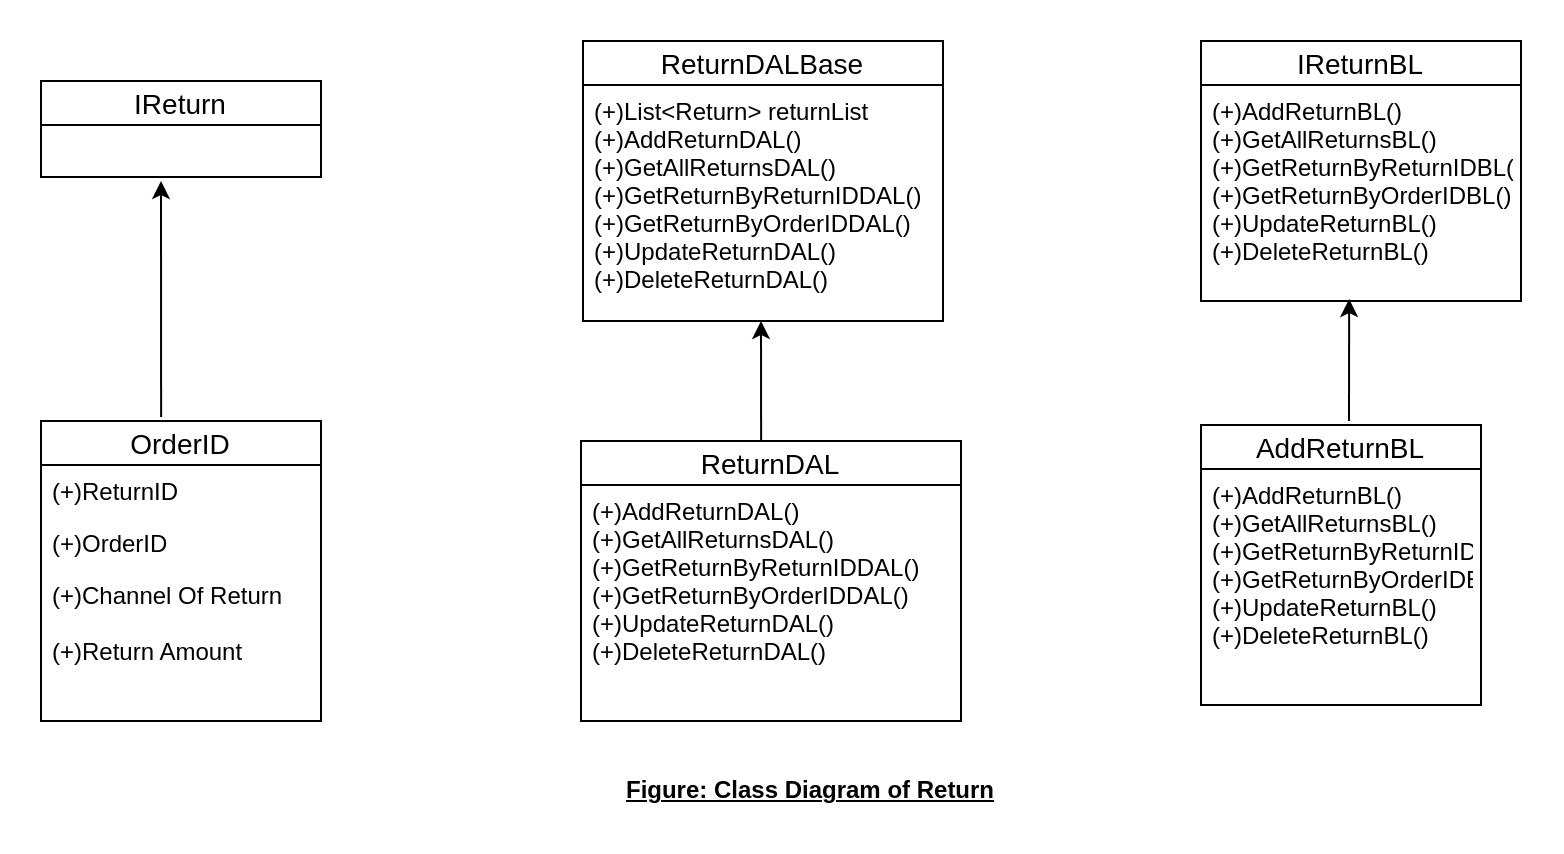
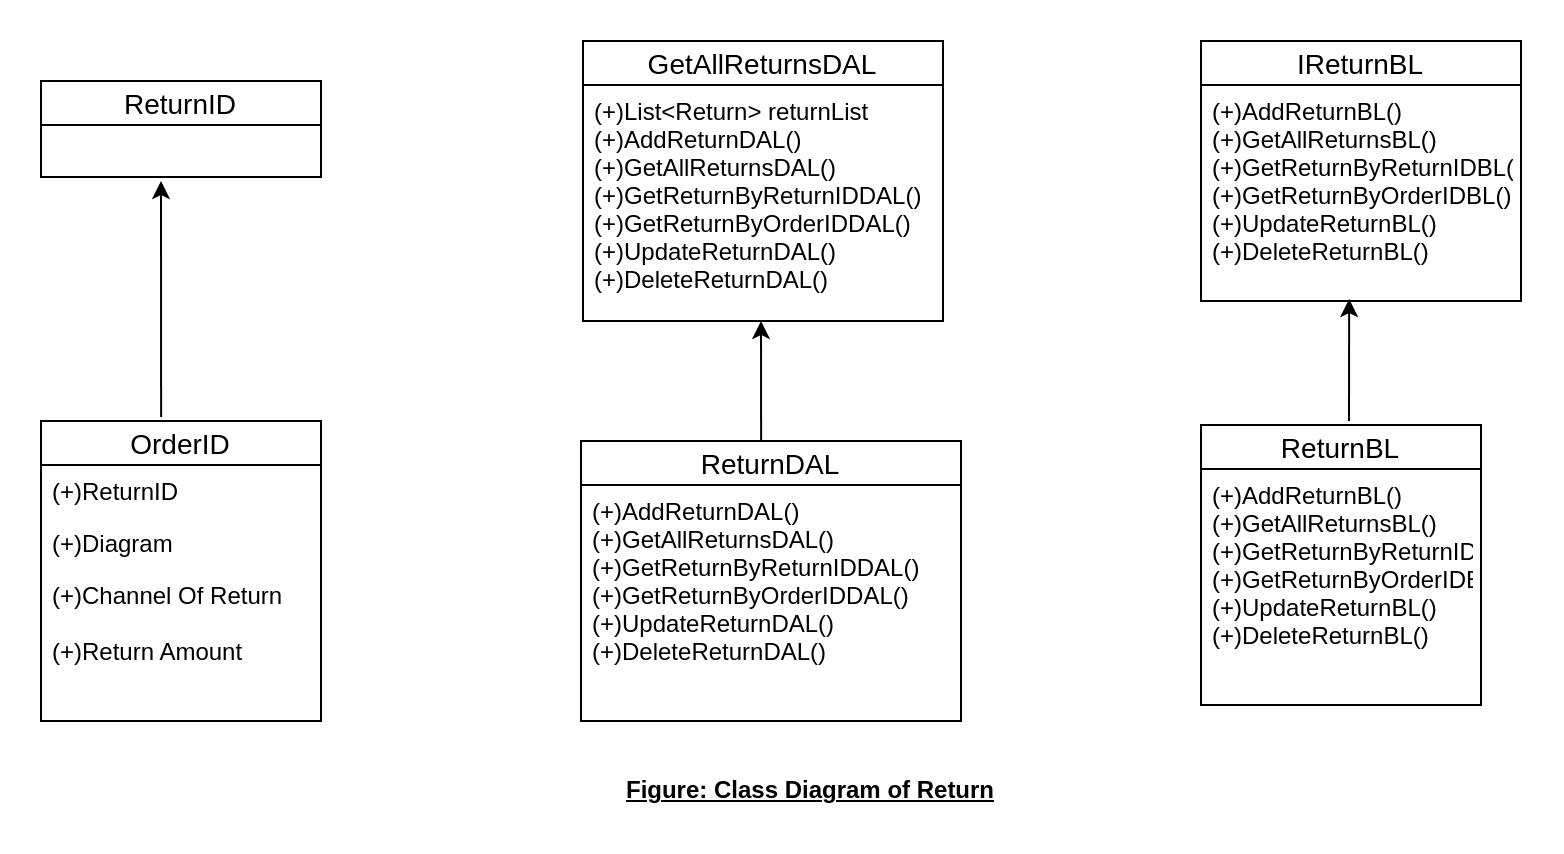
node "ReturnDALBase": label "ReturnDALBase" -> "GetAllReturnsDAL"
node "IReturn": label "IReturn" -> "ReturnID"
node "AddReturnBL": label "AddReturnBL" -> "ReturnBL"
node "(+)OrderID": label "(+)OrderID" -> "(+)Diagram"
